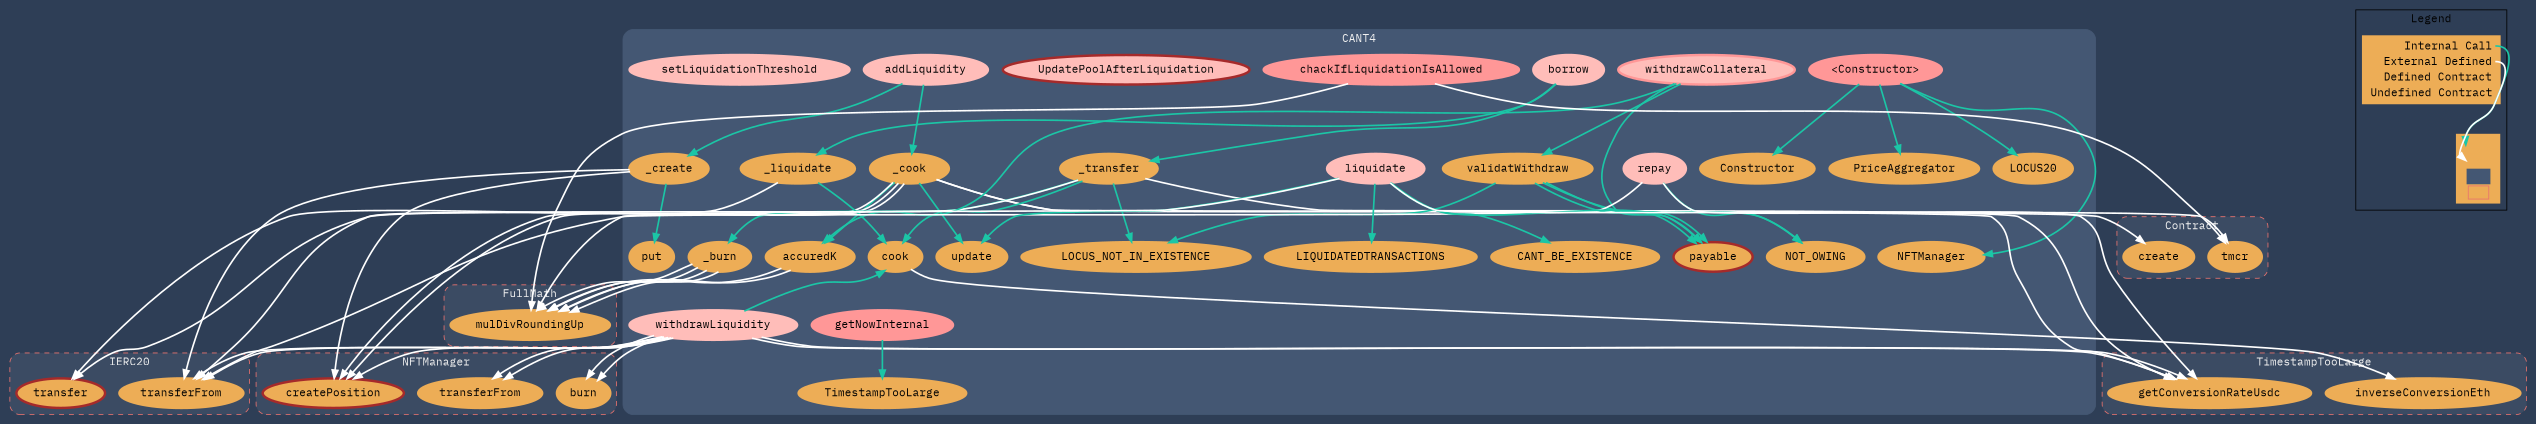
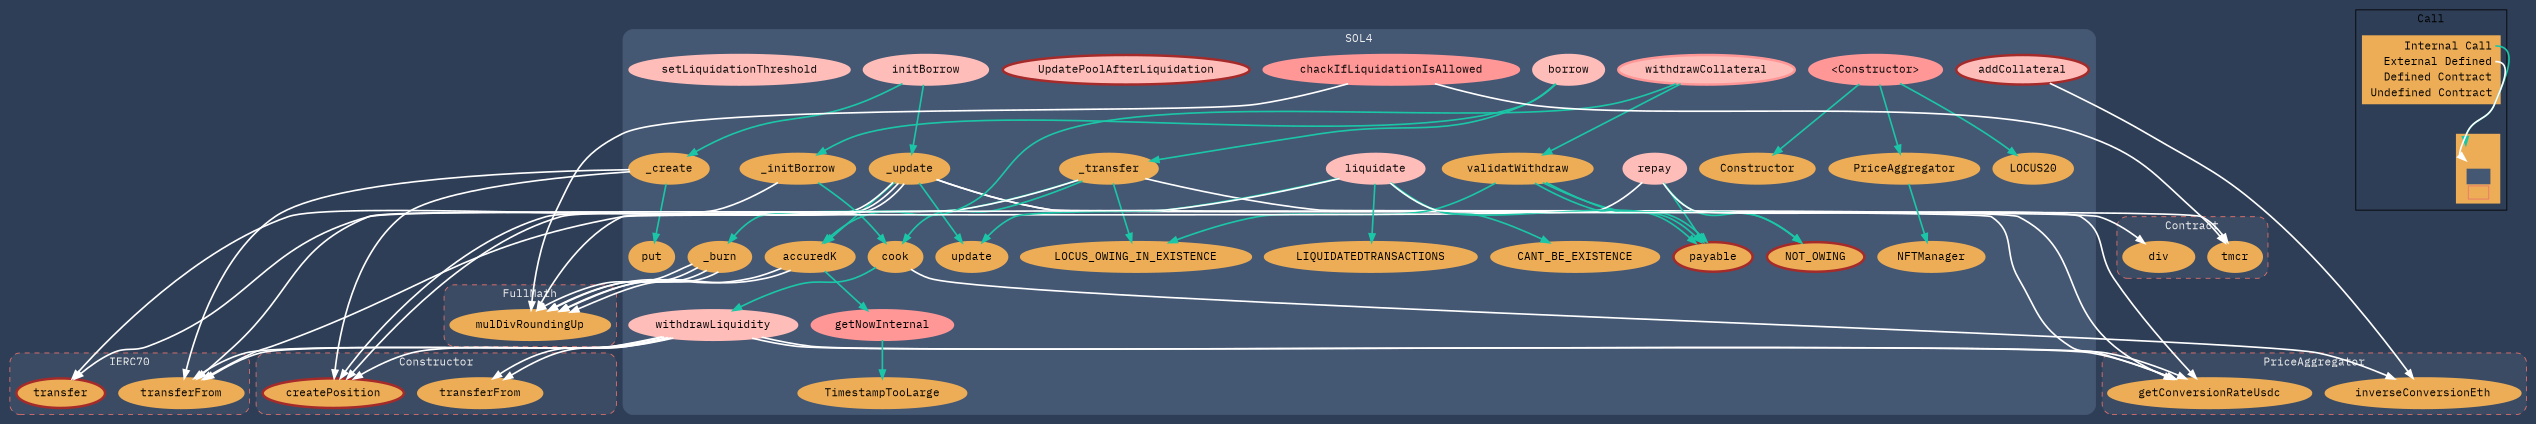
cluster "Legend": label "Legend" -> "Call"
cluster "CANT4": label "CANT4" -> "SOL4"
node "addLiquidity": label "addLiquidity" -> "initBorrow"
node "addCollateral": added
edge "<Constructor>" -> "NFTManager": now "PriceAggregator" -> "NFTManager"
node "_liquidate": label "_liquidate" -> "_initBorrow"
node "_cook": label "_cook" -> "_update"
edge "withdrawCollateral" -> "payable": now "repay" -> "payable"
node "LOCUS_NOT_IN_EXISTENCE": label "LOCUS_NOT_IN_EXISTENCE" -> "LOCUS_OWING_IN_EXISTENCE"
node "NOT_OWING": color #edad56 -> brown
node "create": label "create" -> "div"
edge "withdrawLiquidity" -> "cook": reversed
edge "accuredK" -> "getNowInternal": added
cluster "IERC20": label "IERC20" -> "IERC70"
cluster "NFTManager": label "NFTManager" -> "Constructor"
cluster "TimestampTooLarge": label "TimestampTooLarge" -> "PriceAggregator"
node "burn": removed
